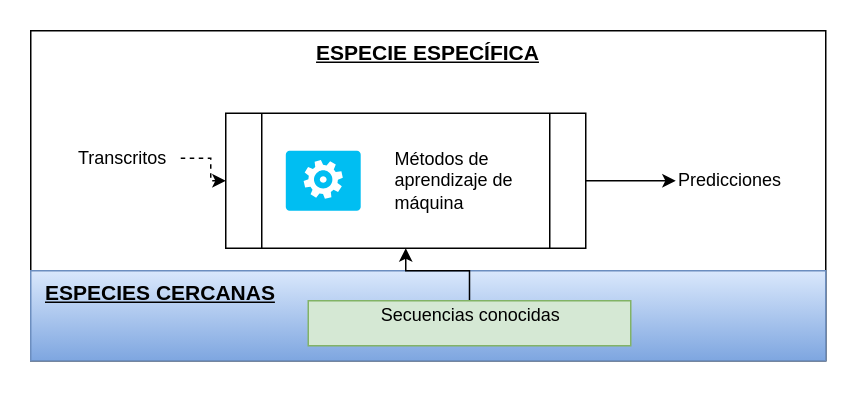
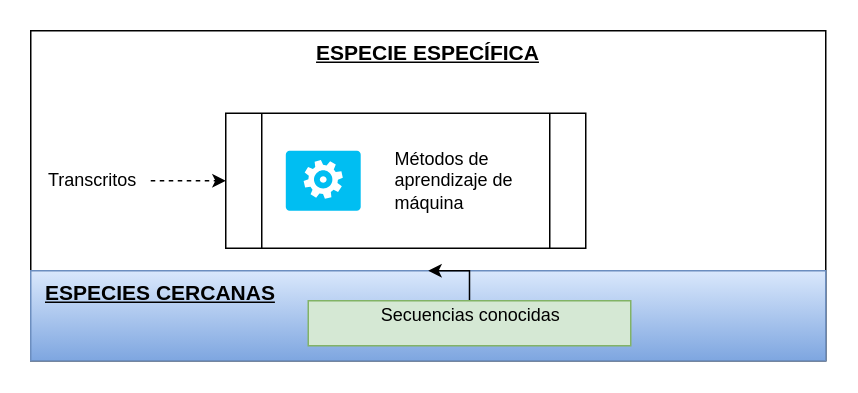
node "Transcritos": moved (128, 158) -> (98, 181)
edge "Métodos de aprendizaje de máquina" -> "Predicciones": removed
node "Predicciones": removed
edge "Secuencias conocidas" -> "Métodos de aprendizaje de máquina": now "Secuencias conocidas" -> "ESPECIES CERCANAS"
